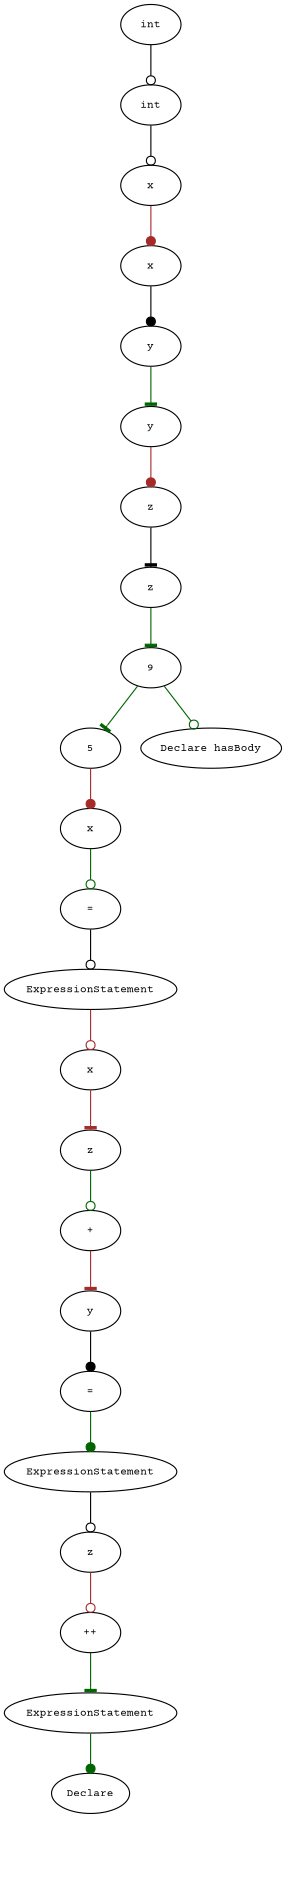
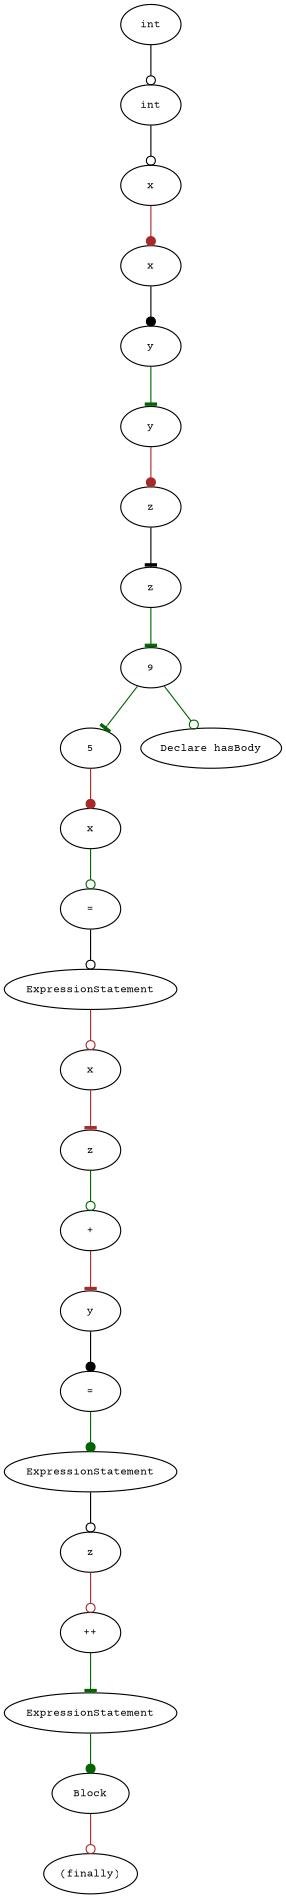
node "Declare": label "Declare" -> "Block"
node "(finally)": added
